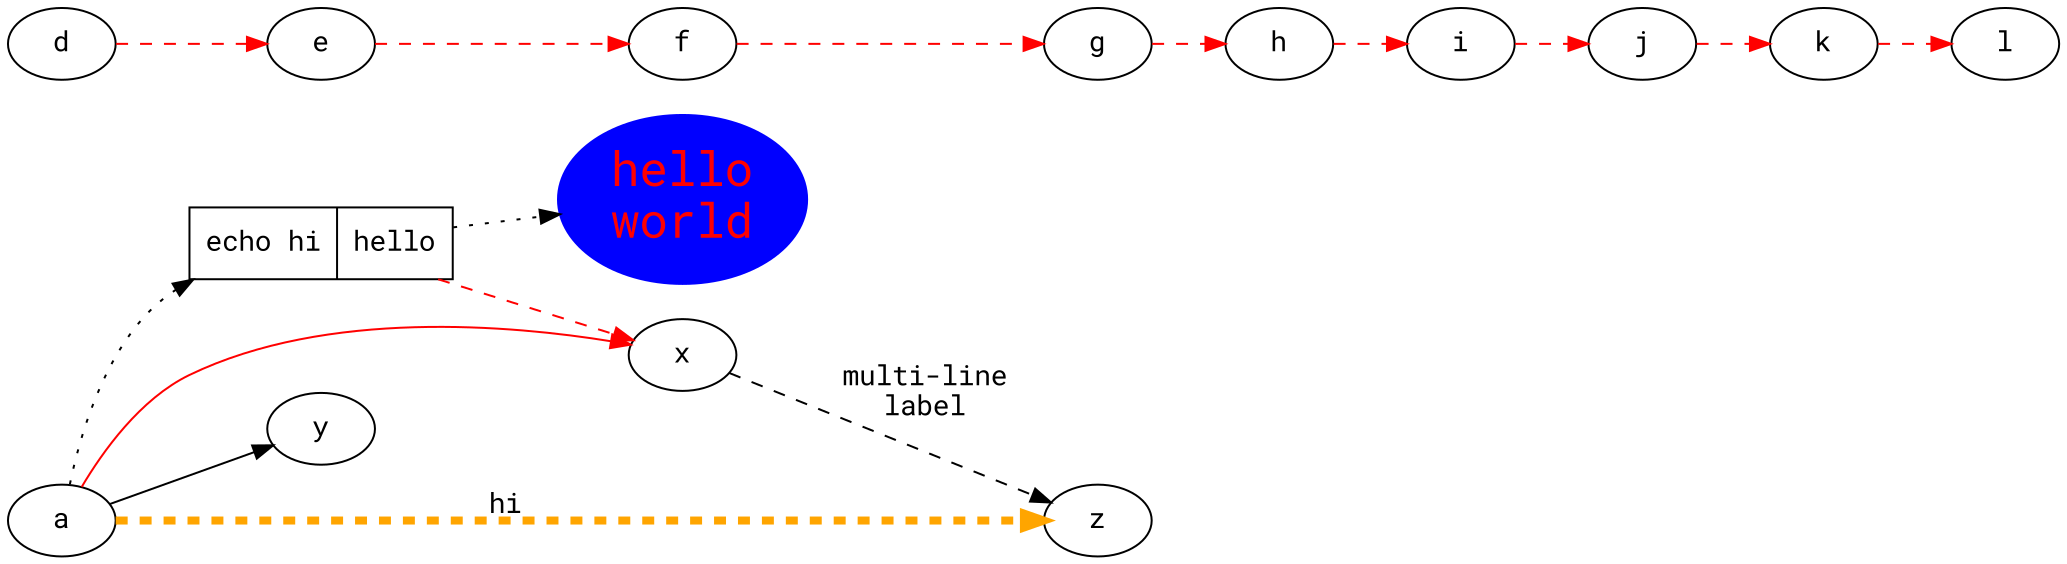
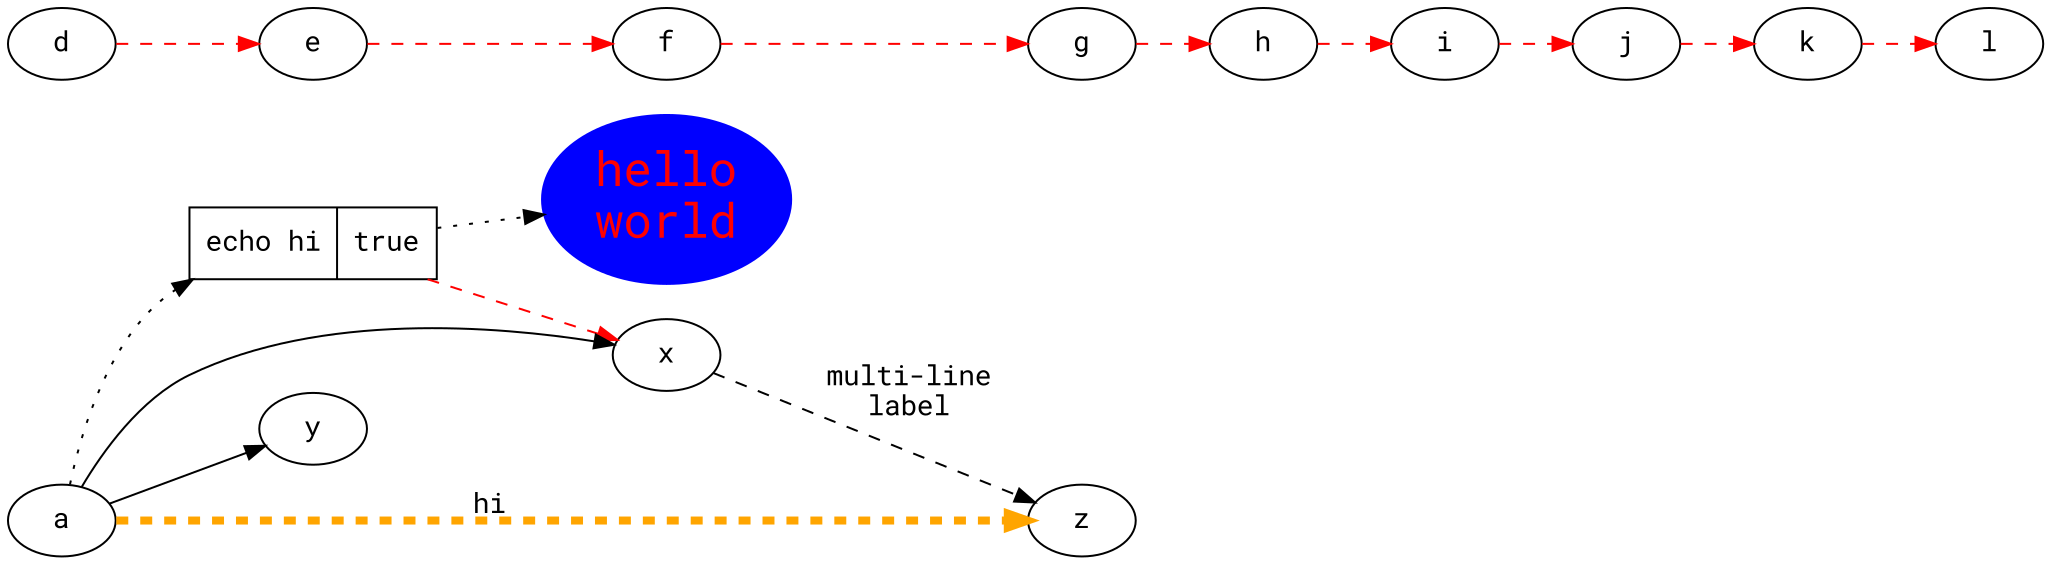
node "echo hi": text "hello" -> "true"
edge "a" -> "x": color red -> black
